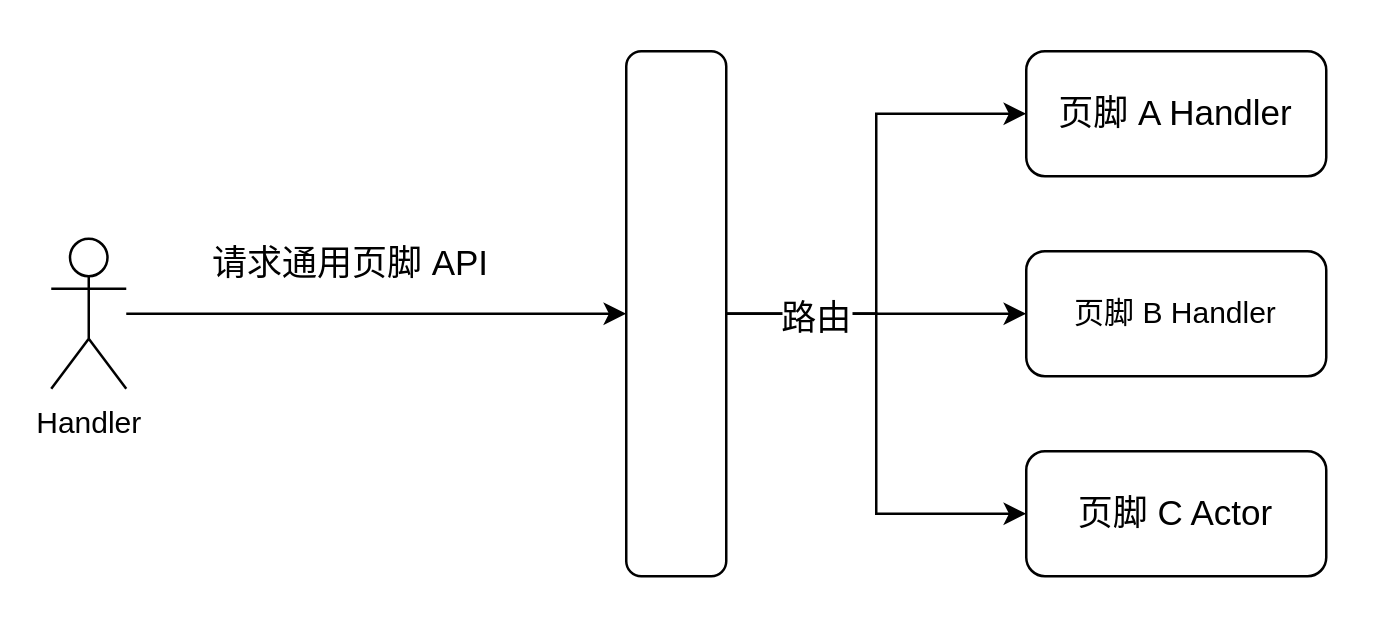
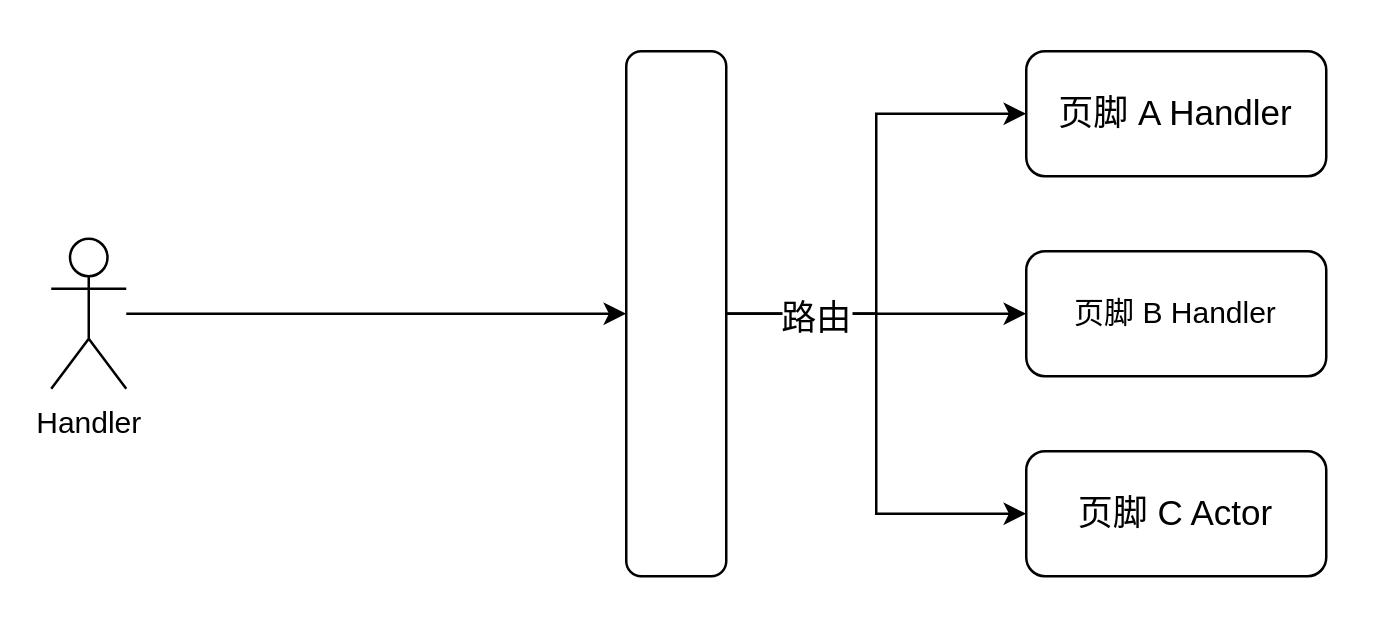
node "请求通用页脚 API": removed
